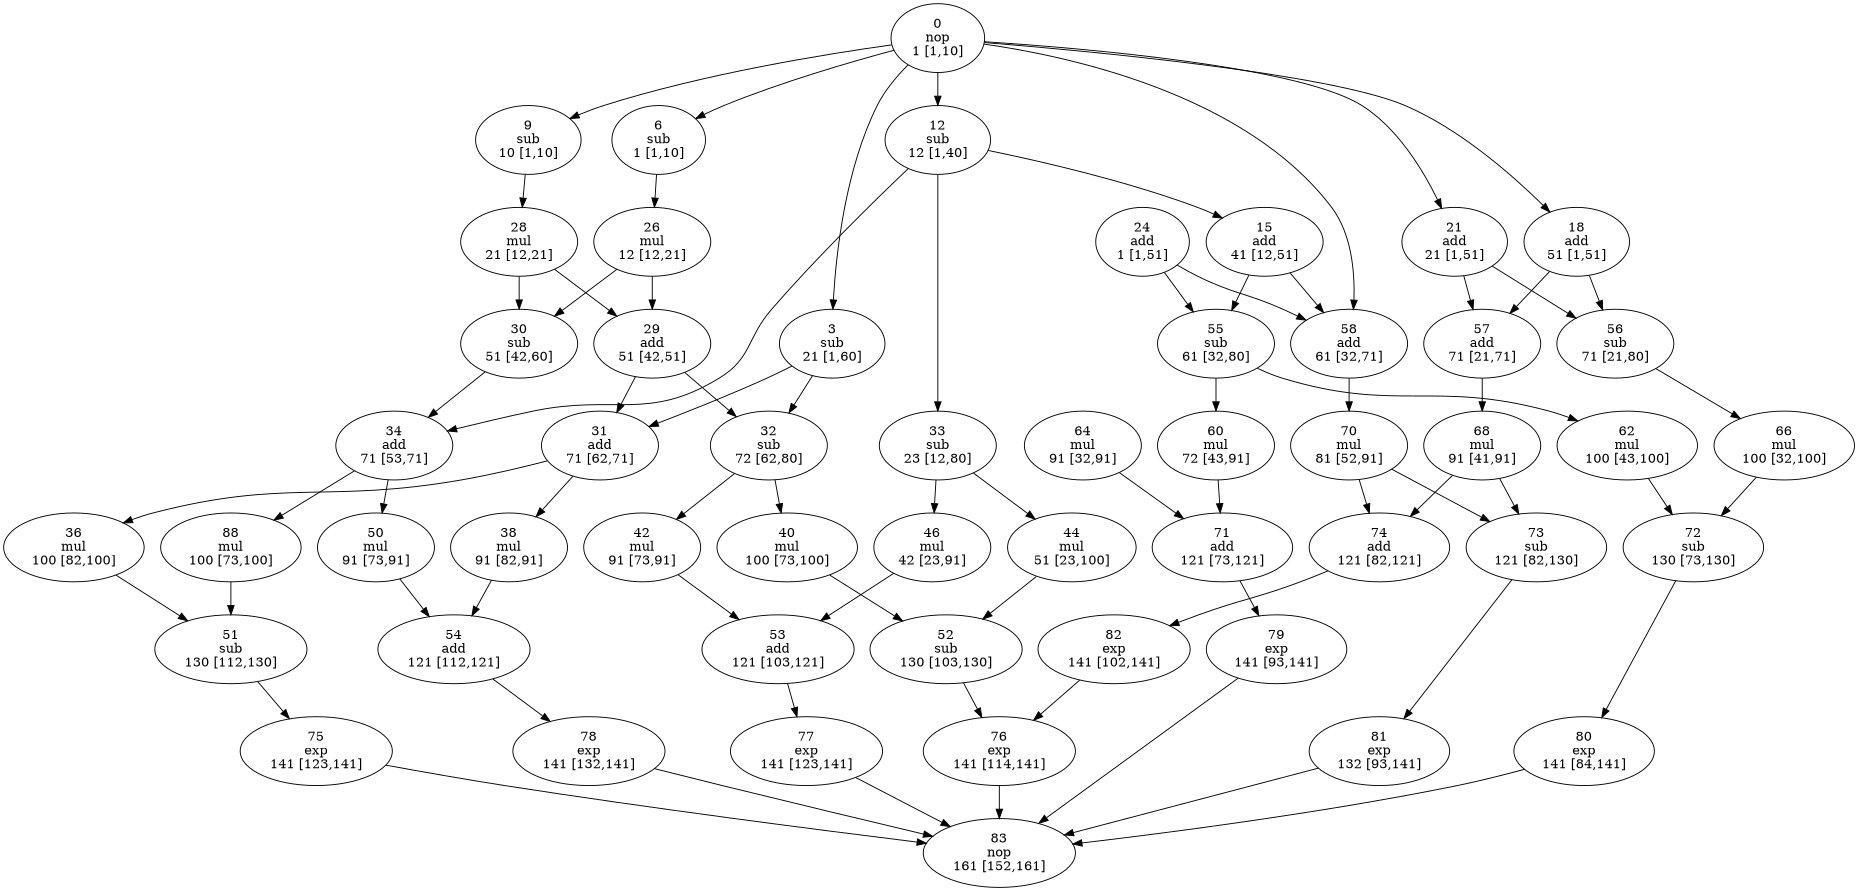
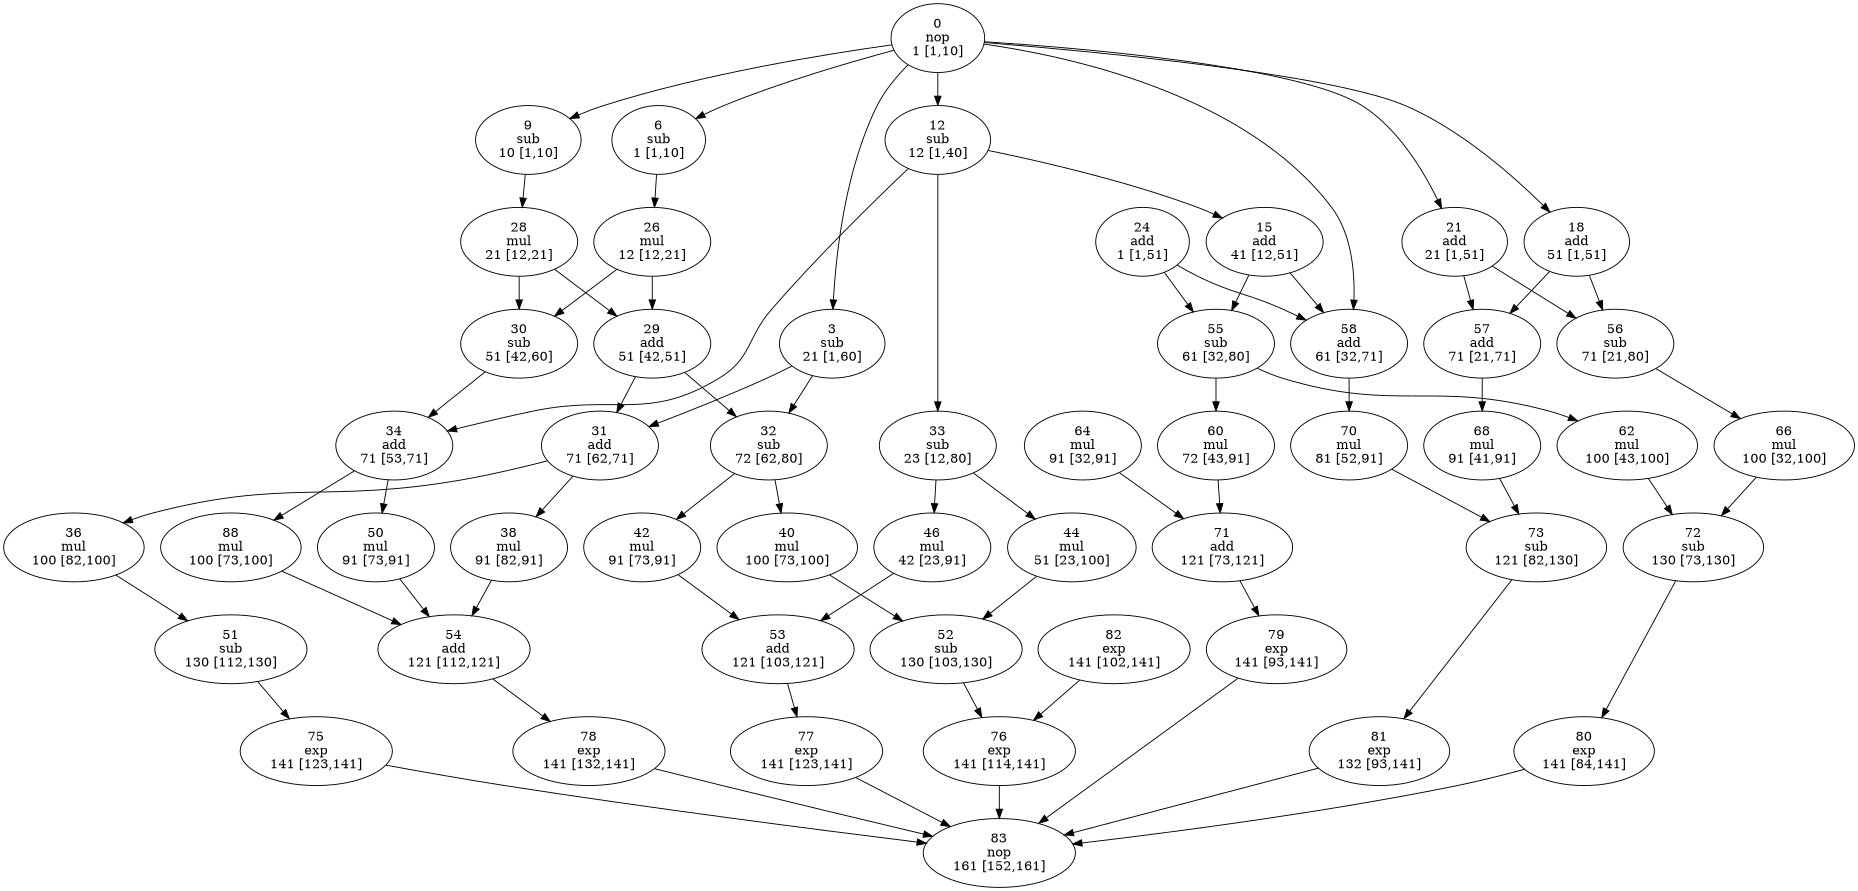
node "74 add 121 [82,121]": removed
edge "88 mul 100 [73,100]" -> "51 sub 130 [112,130]": now "88 mul 100 [73,100]" -> "54 add 121 [112,121]"
